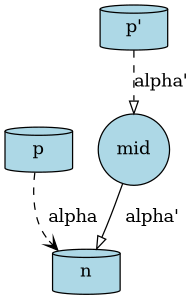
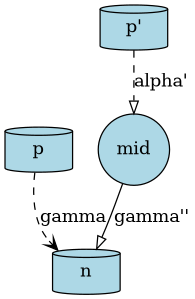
edge "p" -> "n": label "alpha" -> "gamma"
edge "mid" -> "n": label "alpha'" -> "gamma''"
